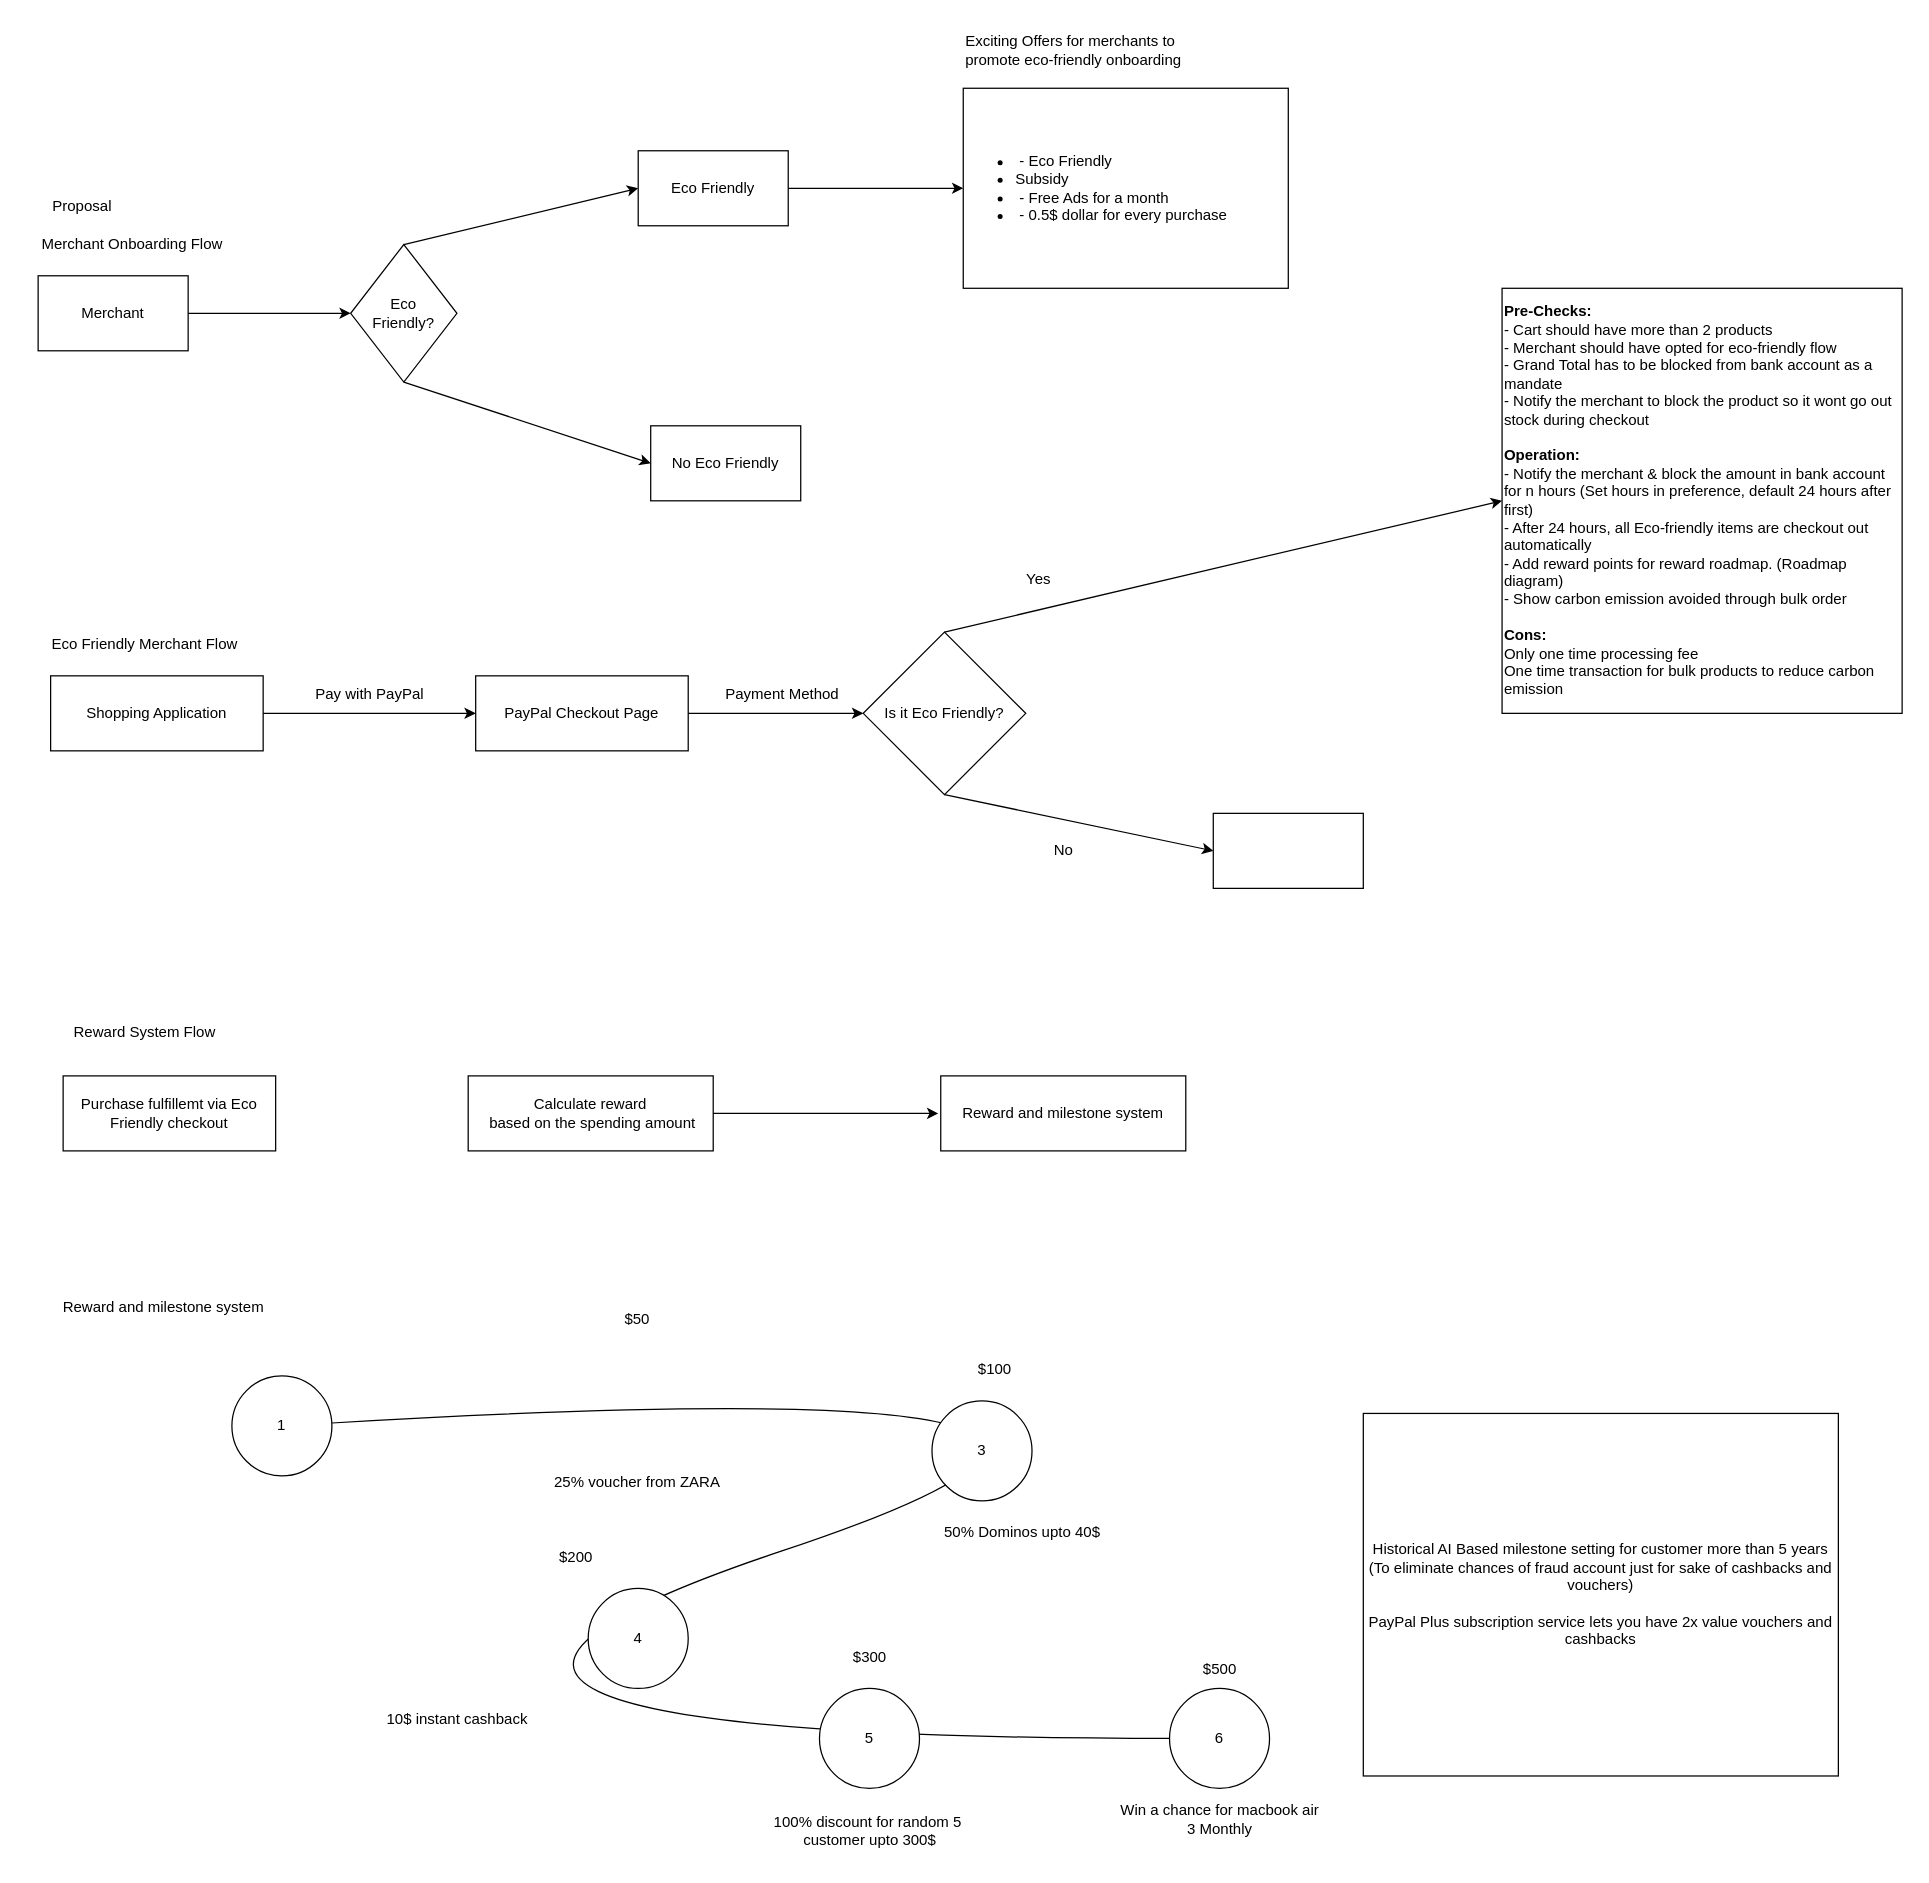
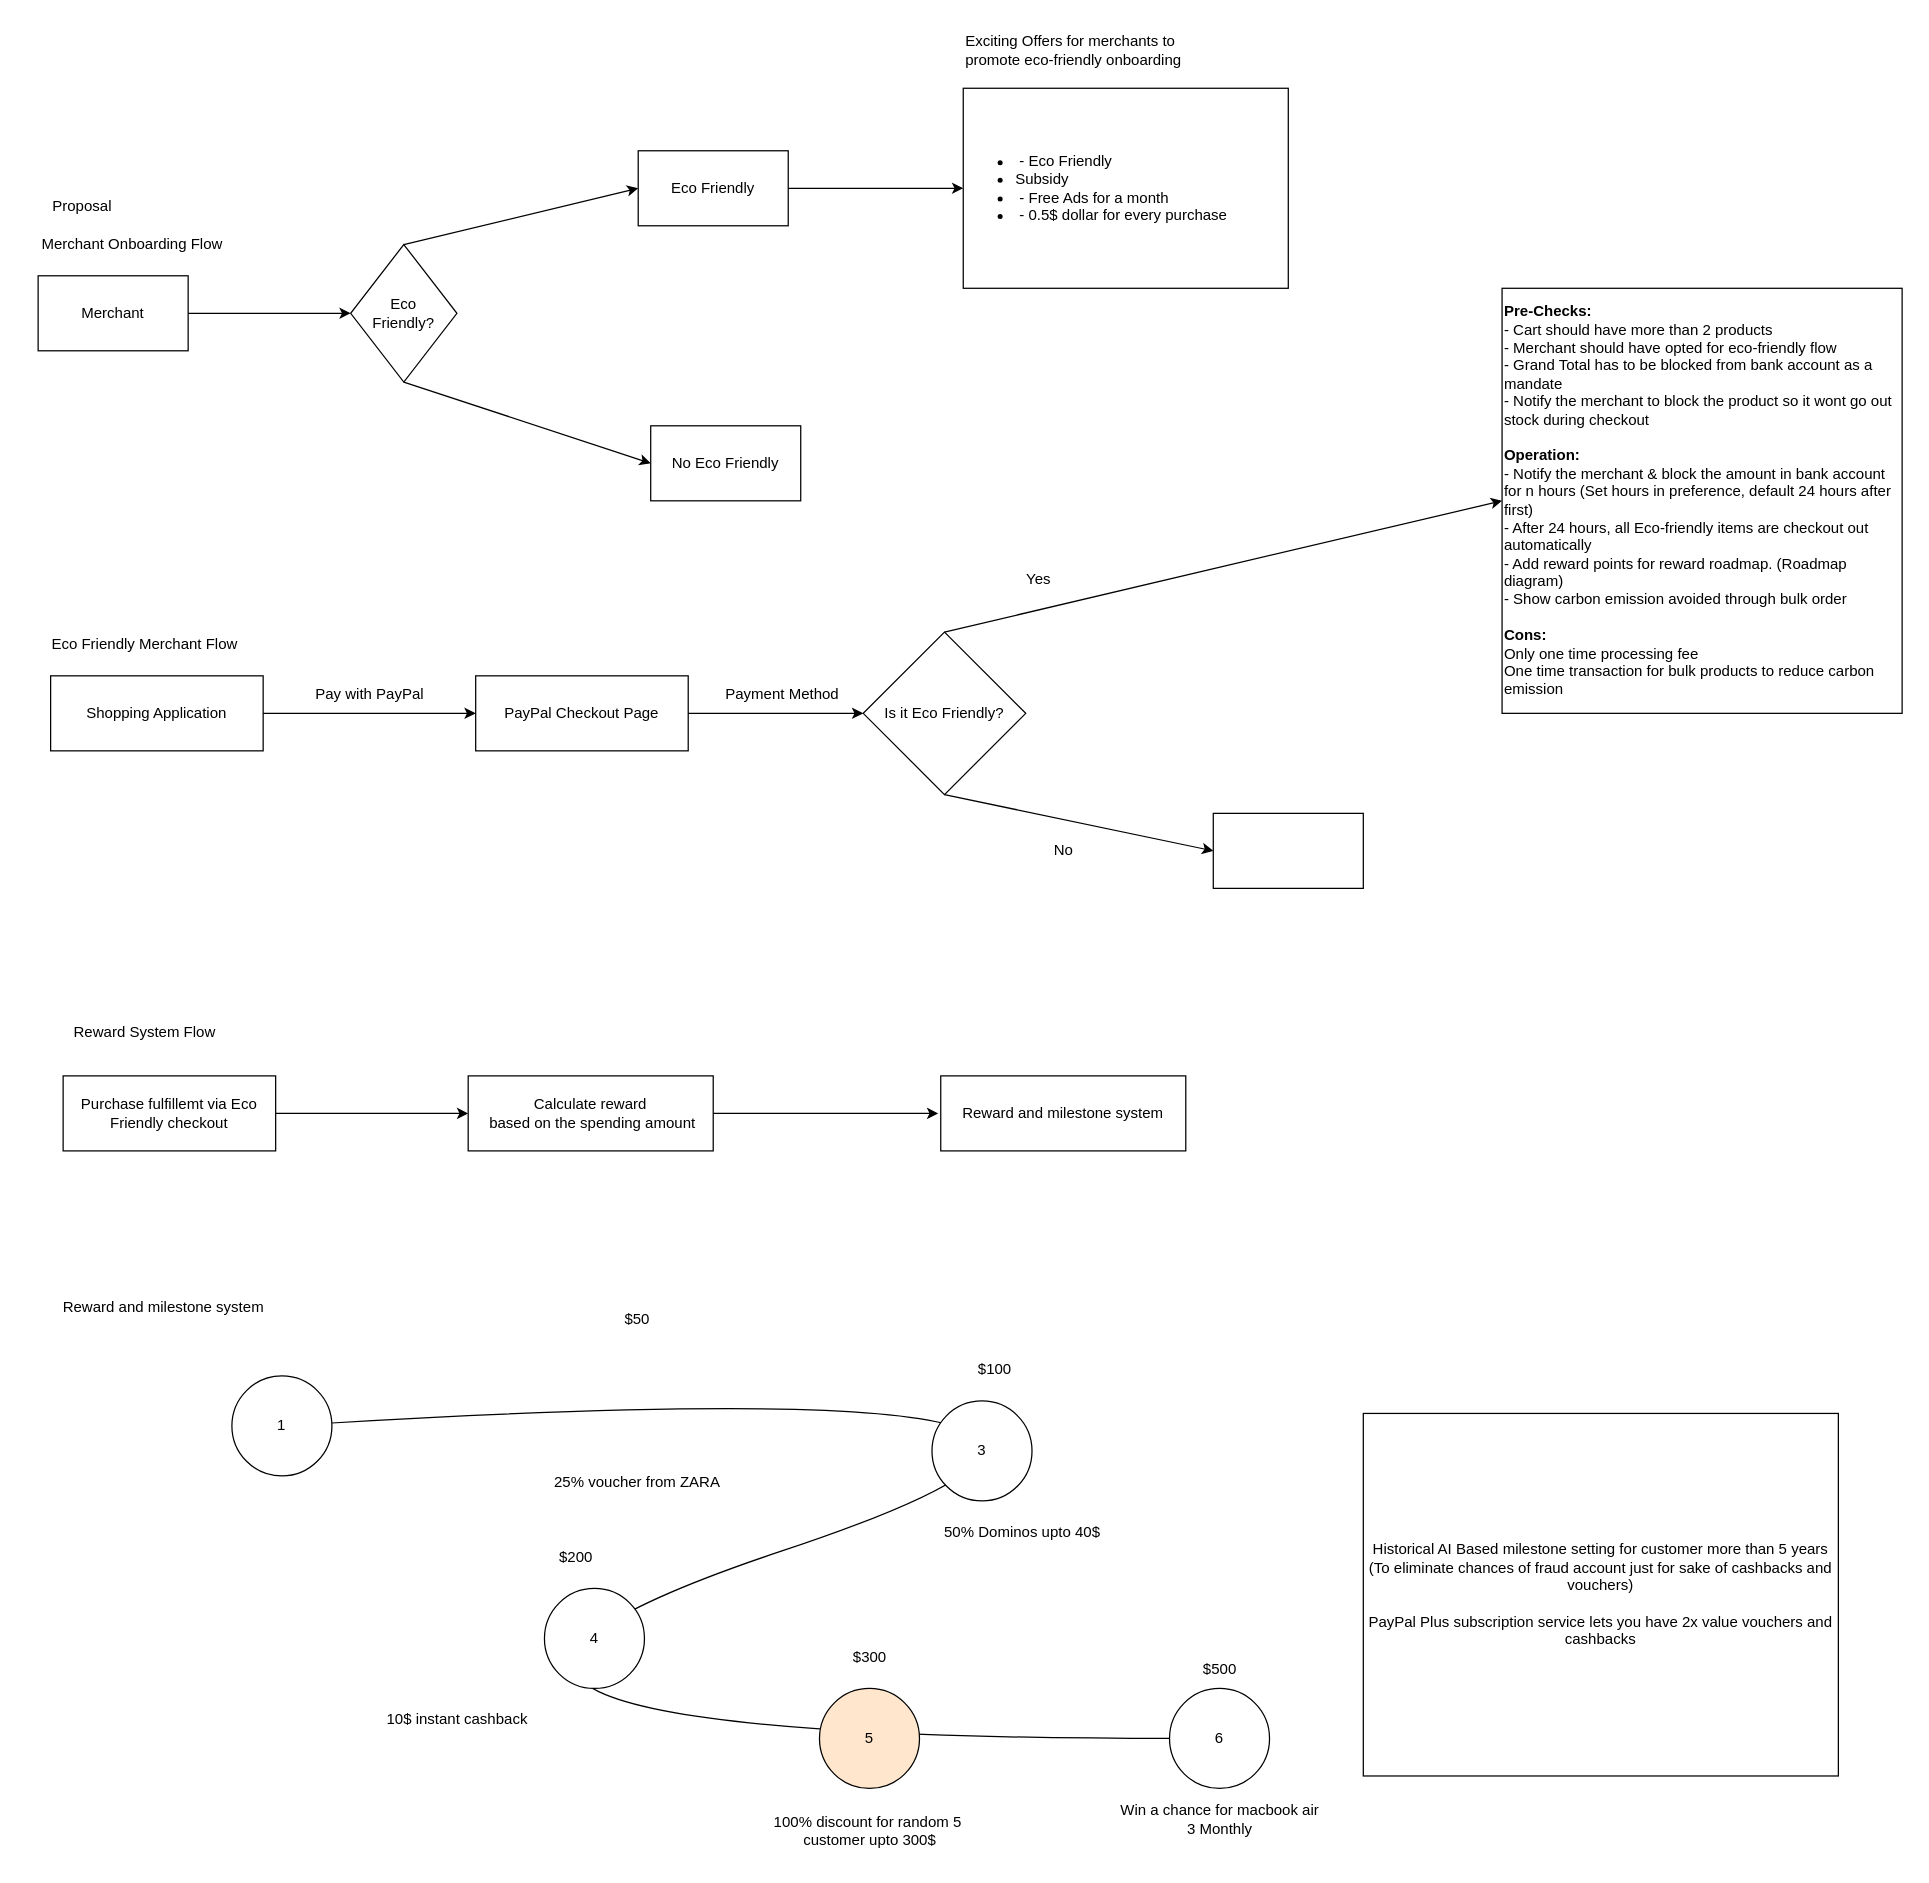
edge "Purchase fulfillemt via Eco Friendly checkout" -> "Calculate reward based on the spending amount": added
node "4": moved (638, 1638) -> (594, 1638)
node "5": fillcolor #ffffff -> #ffe6cc
